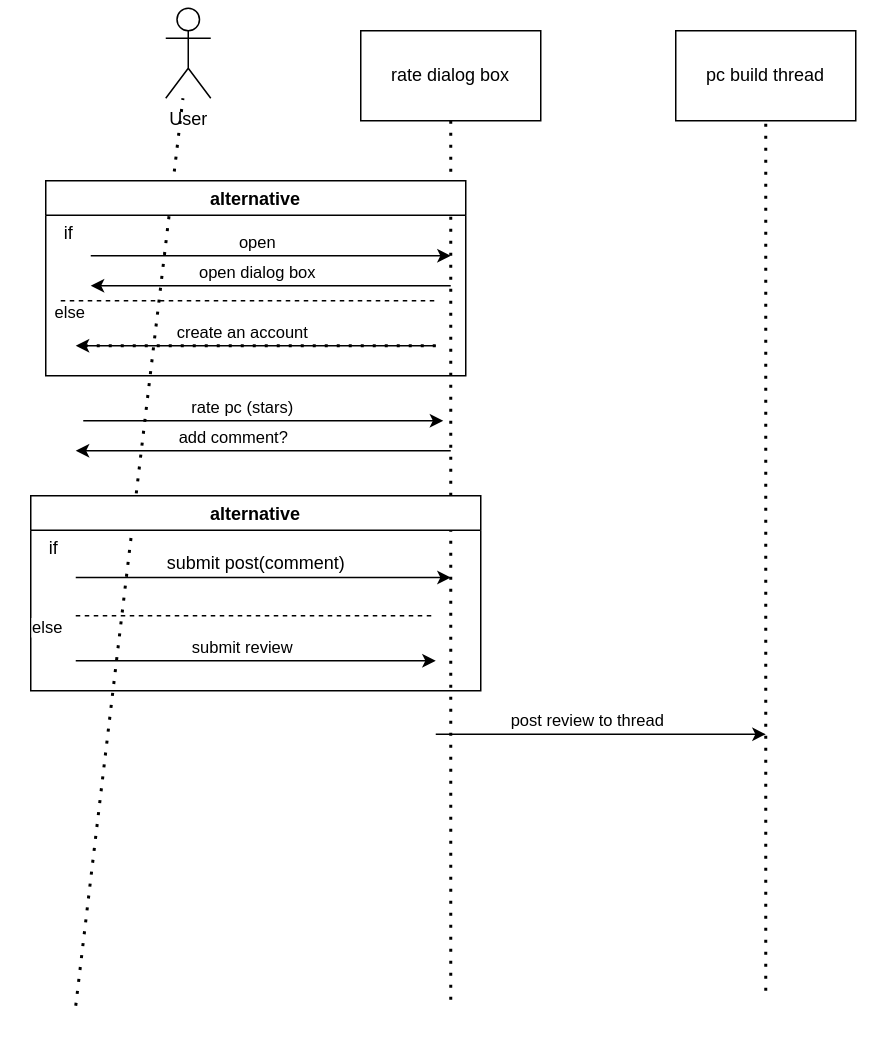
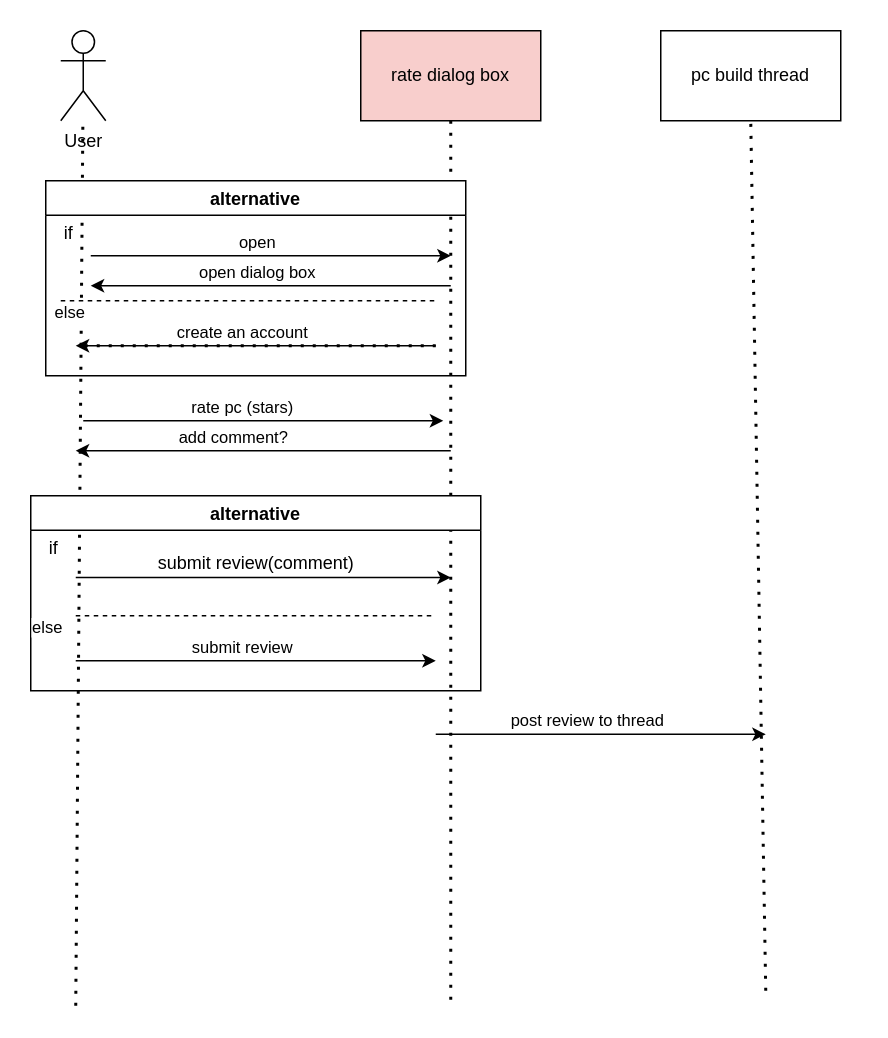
node "User": moved (188, 53) -> (83, 76)
node "rate dialog box": fillcolor #ffffff -> #f8cecc
node "pc build thread": moved (766, 76) -> (751, 76)
node "submit post(comment)": label "submit post(comment)" -> "submit review(comment)"
